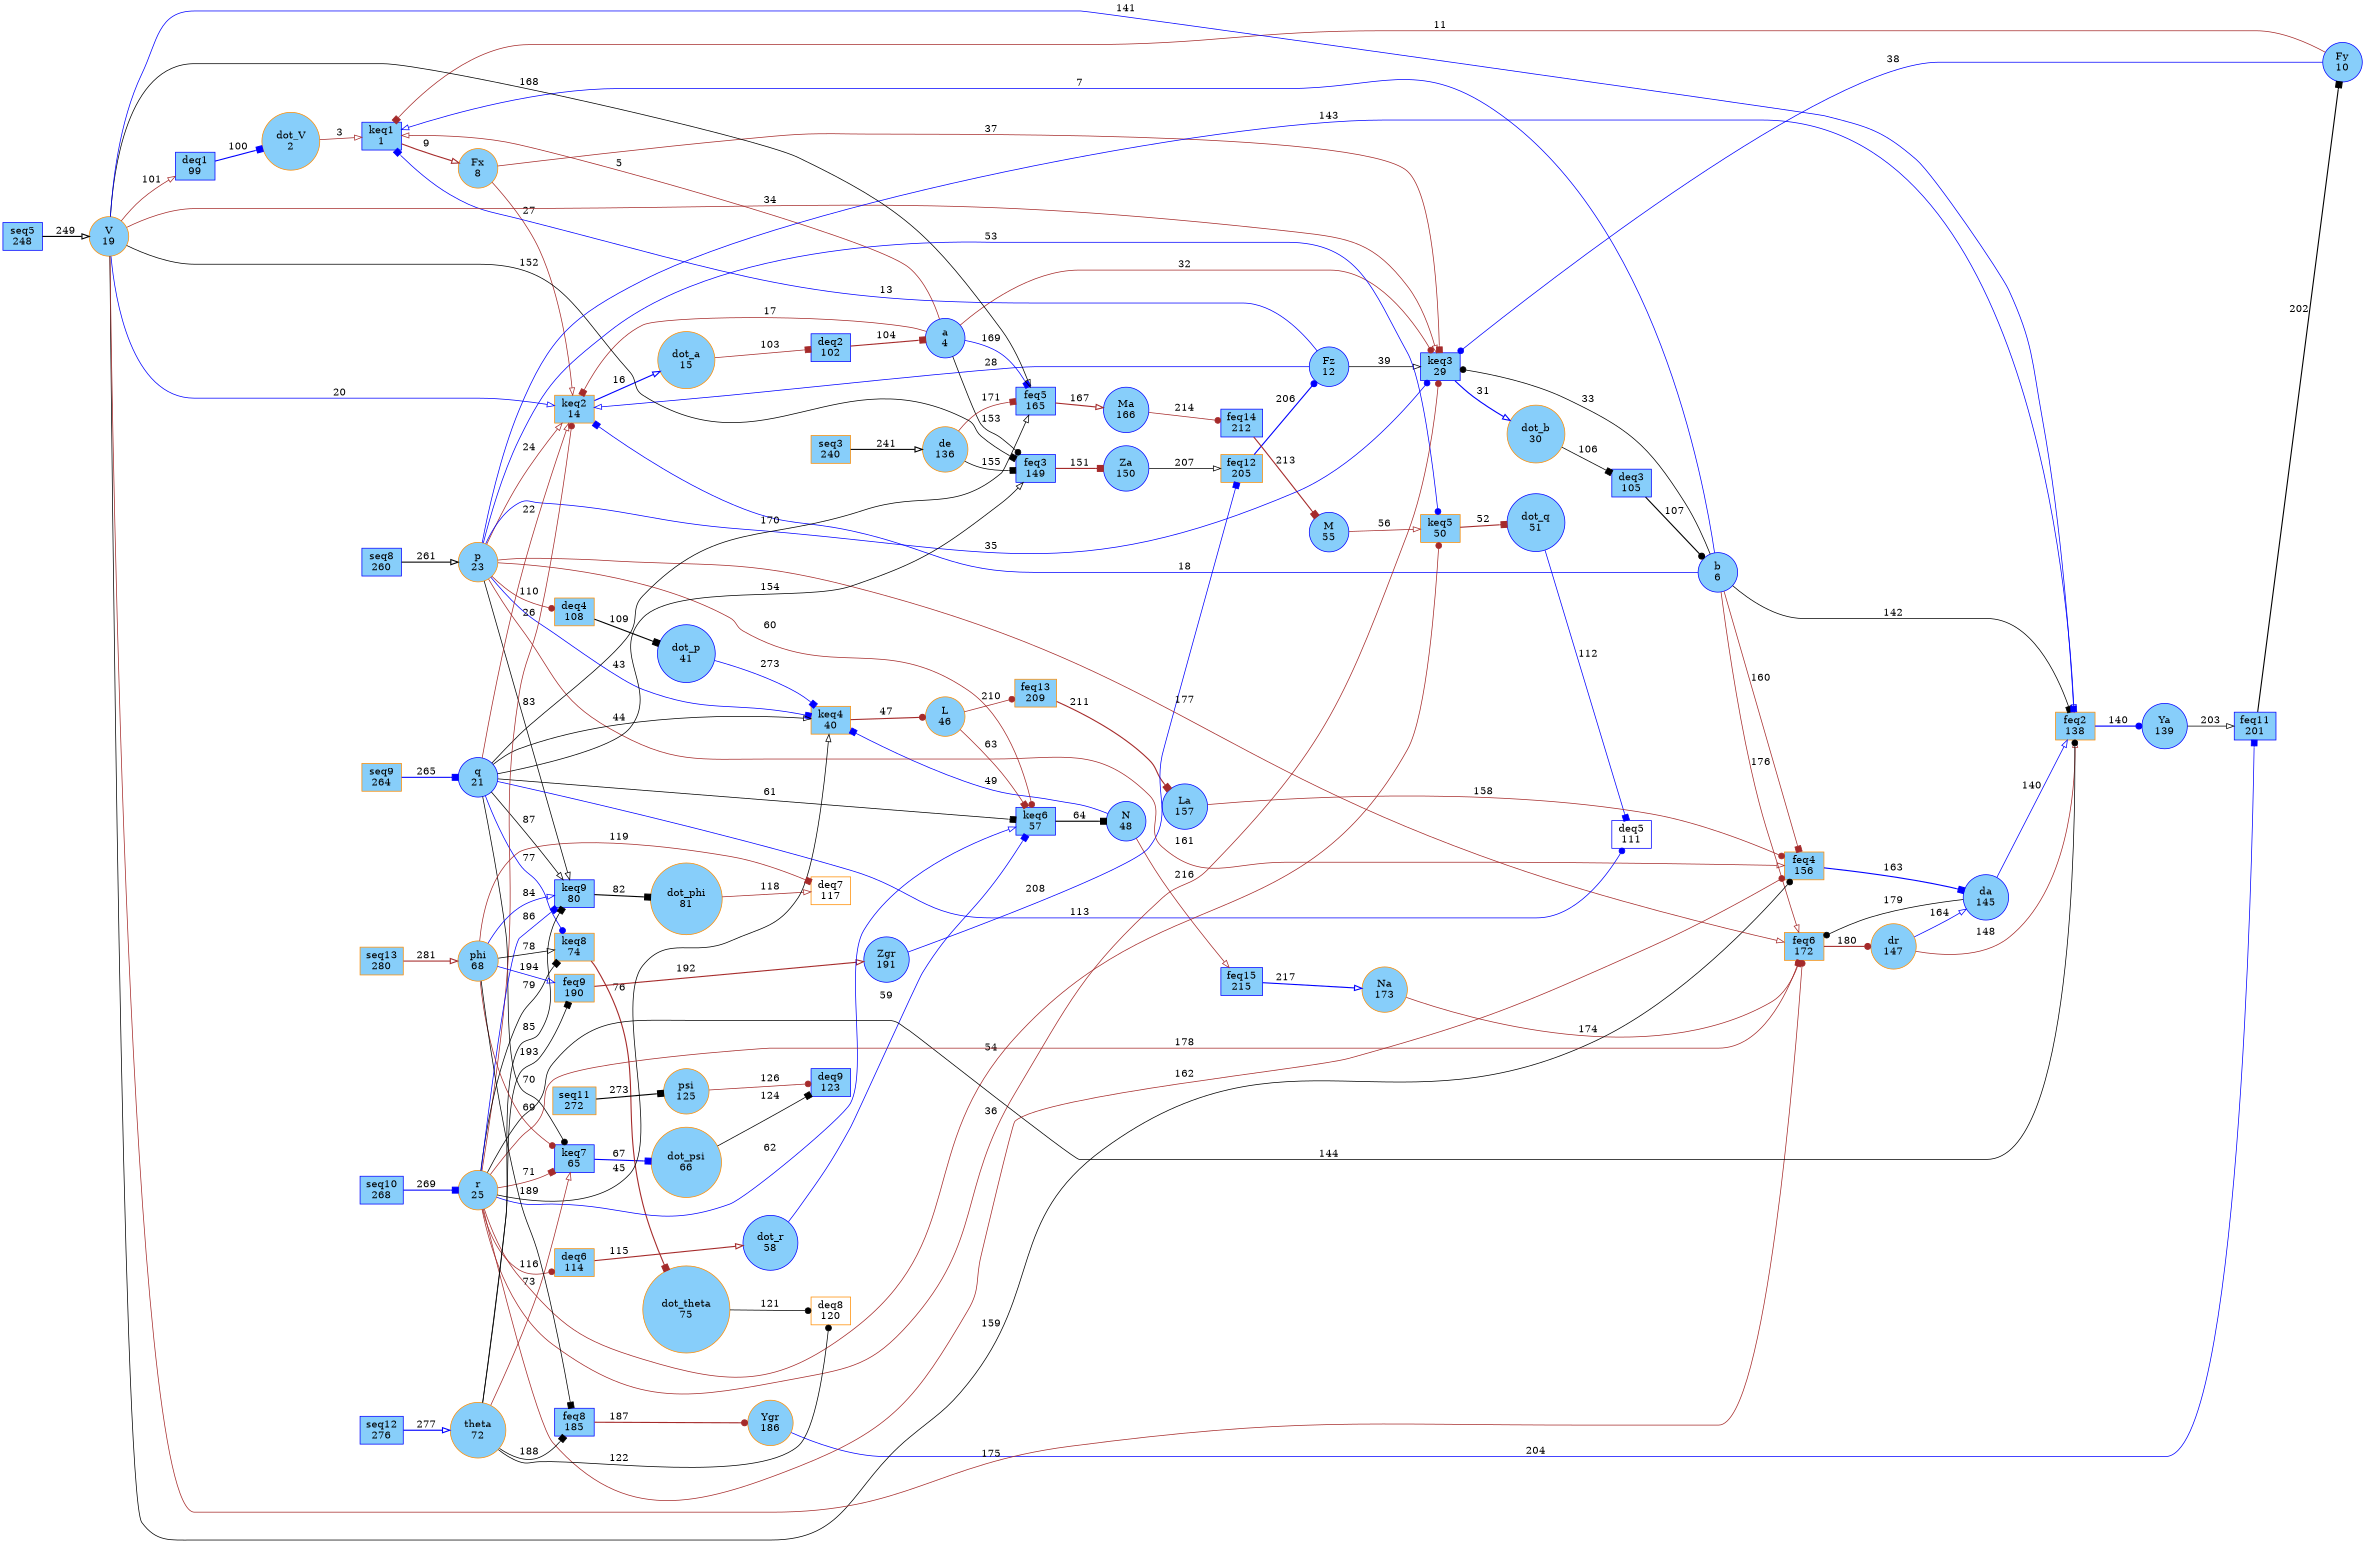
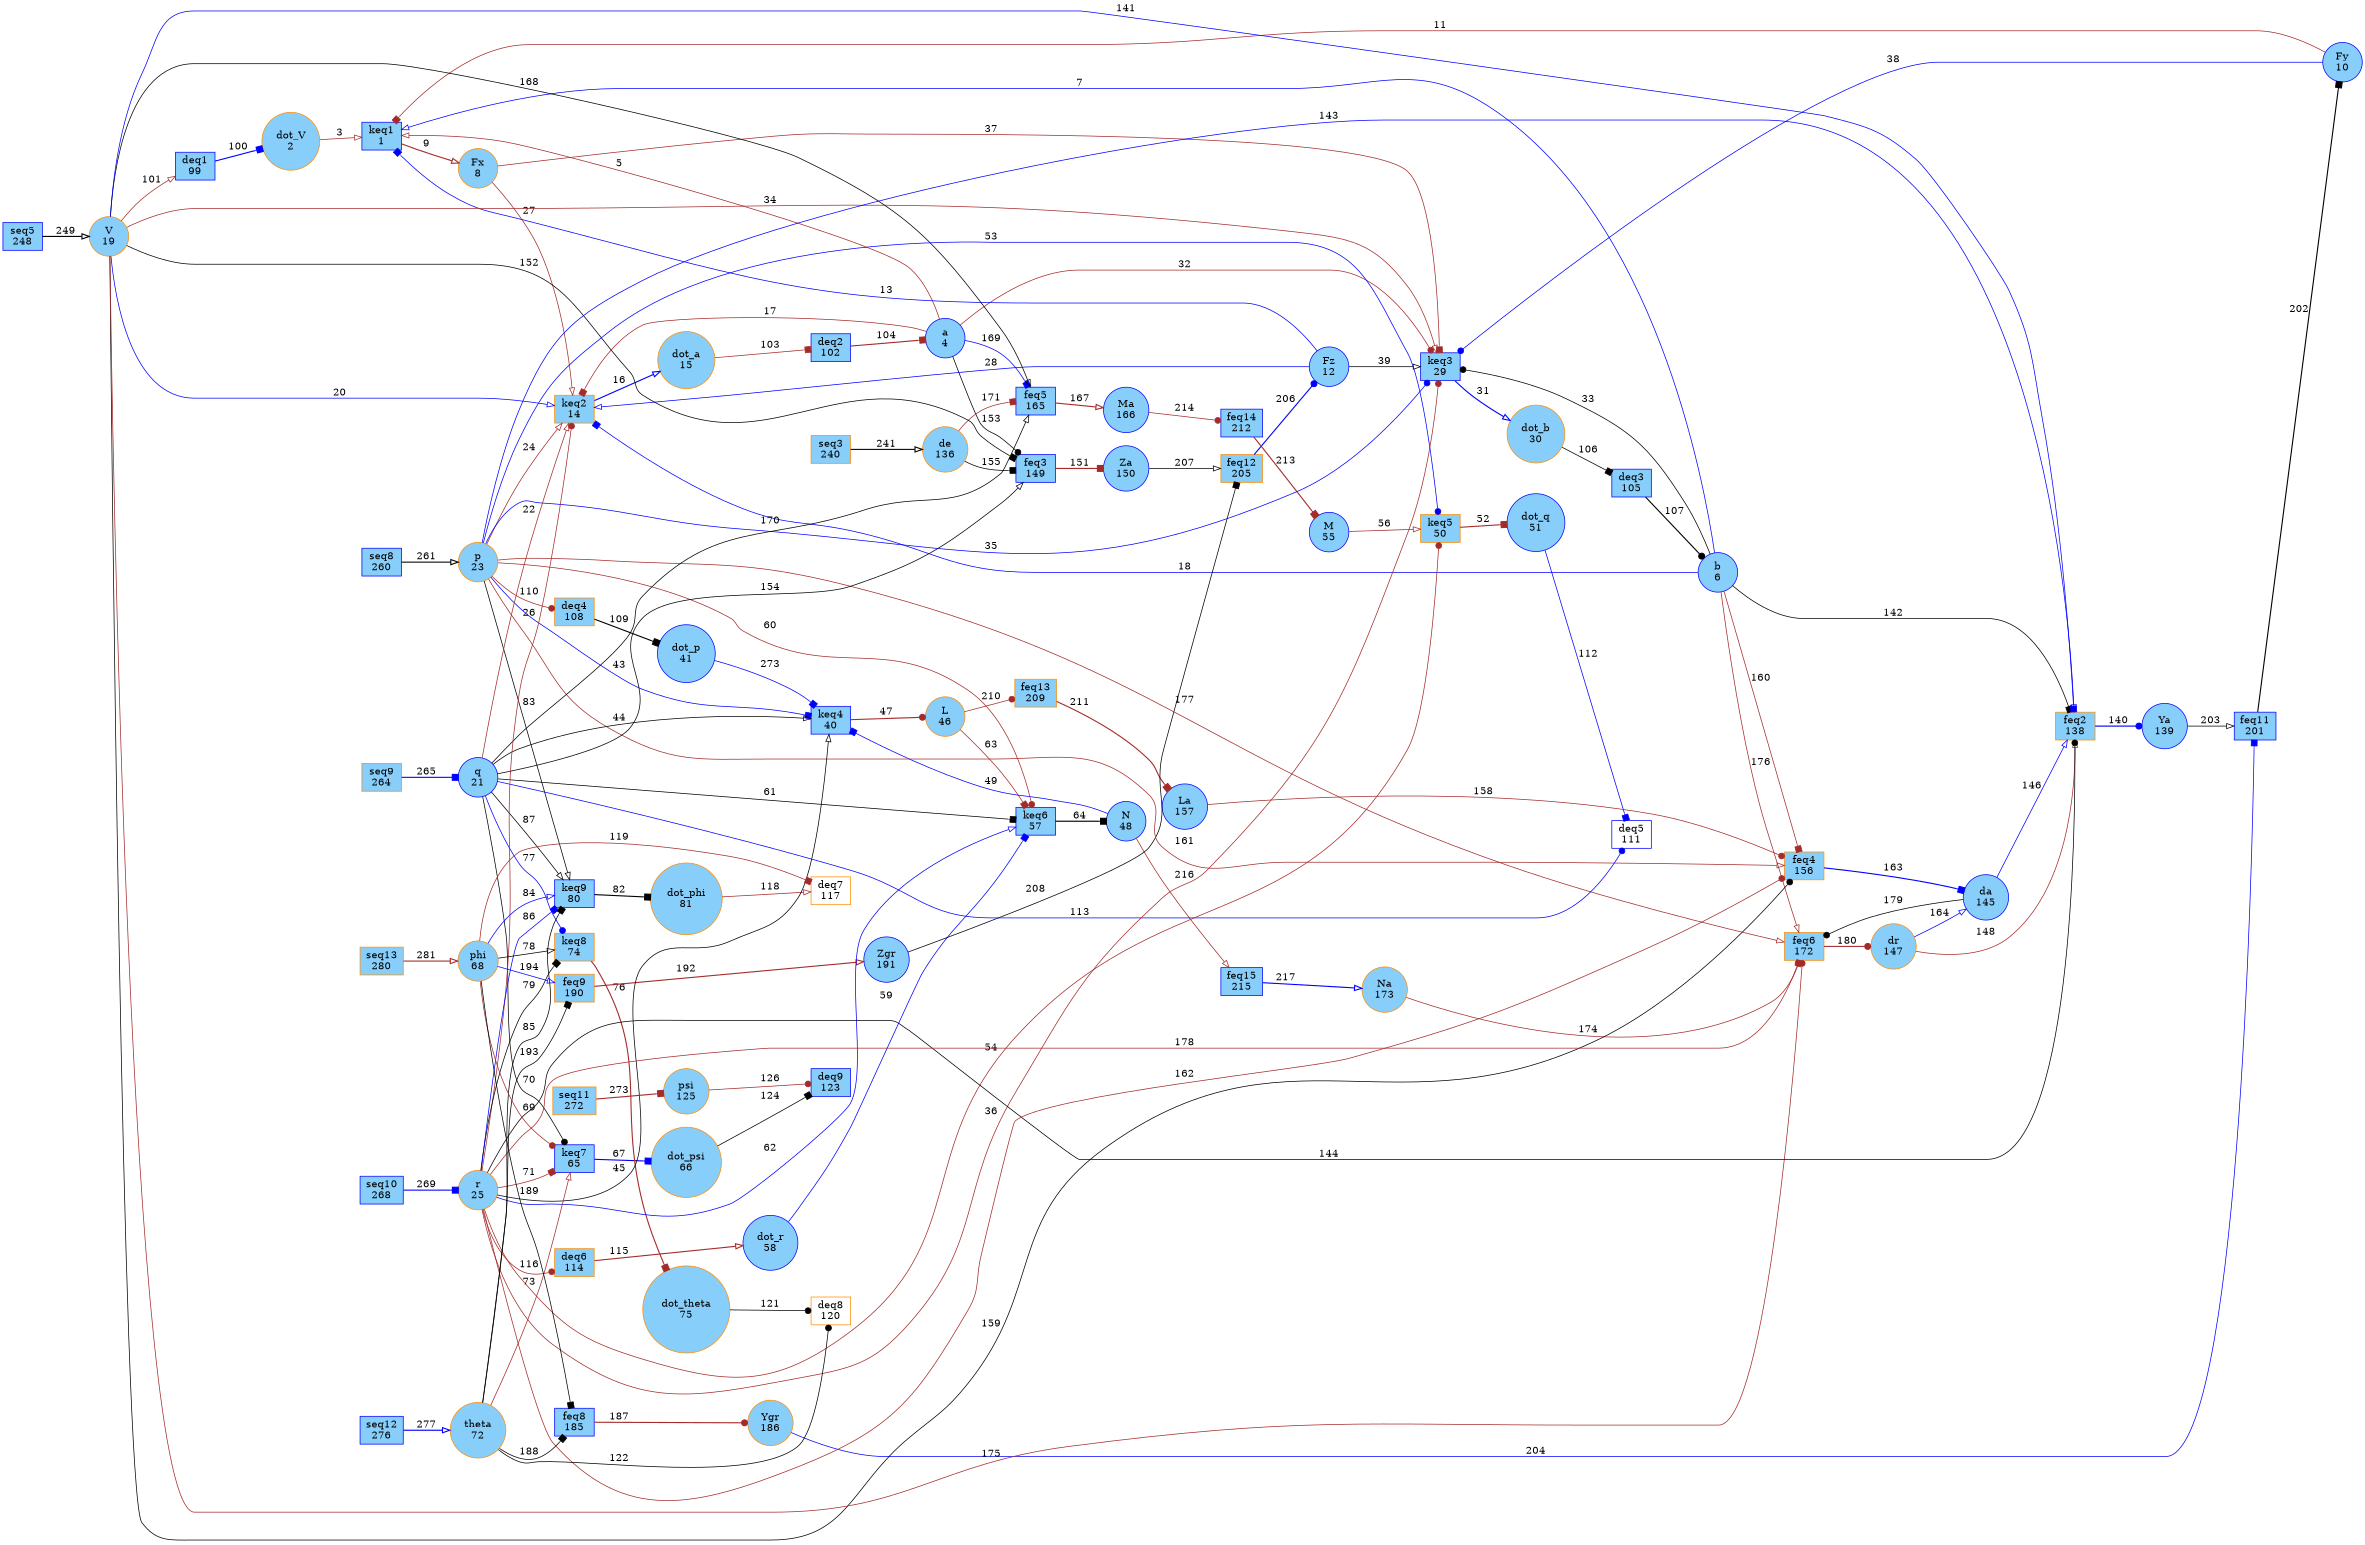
node "keq4 40": color darkorange -> blue
edge "da 145" -> "feq2 138": label "140" -> "146"
edge "Zgr 191" -> "feq12 205": color blue -> black
edge "seq11 272" -> "psi 125": color black -> brown
